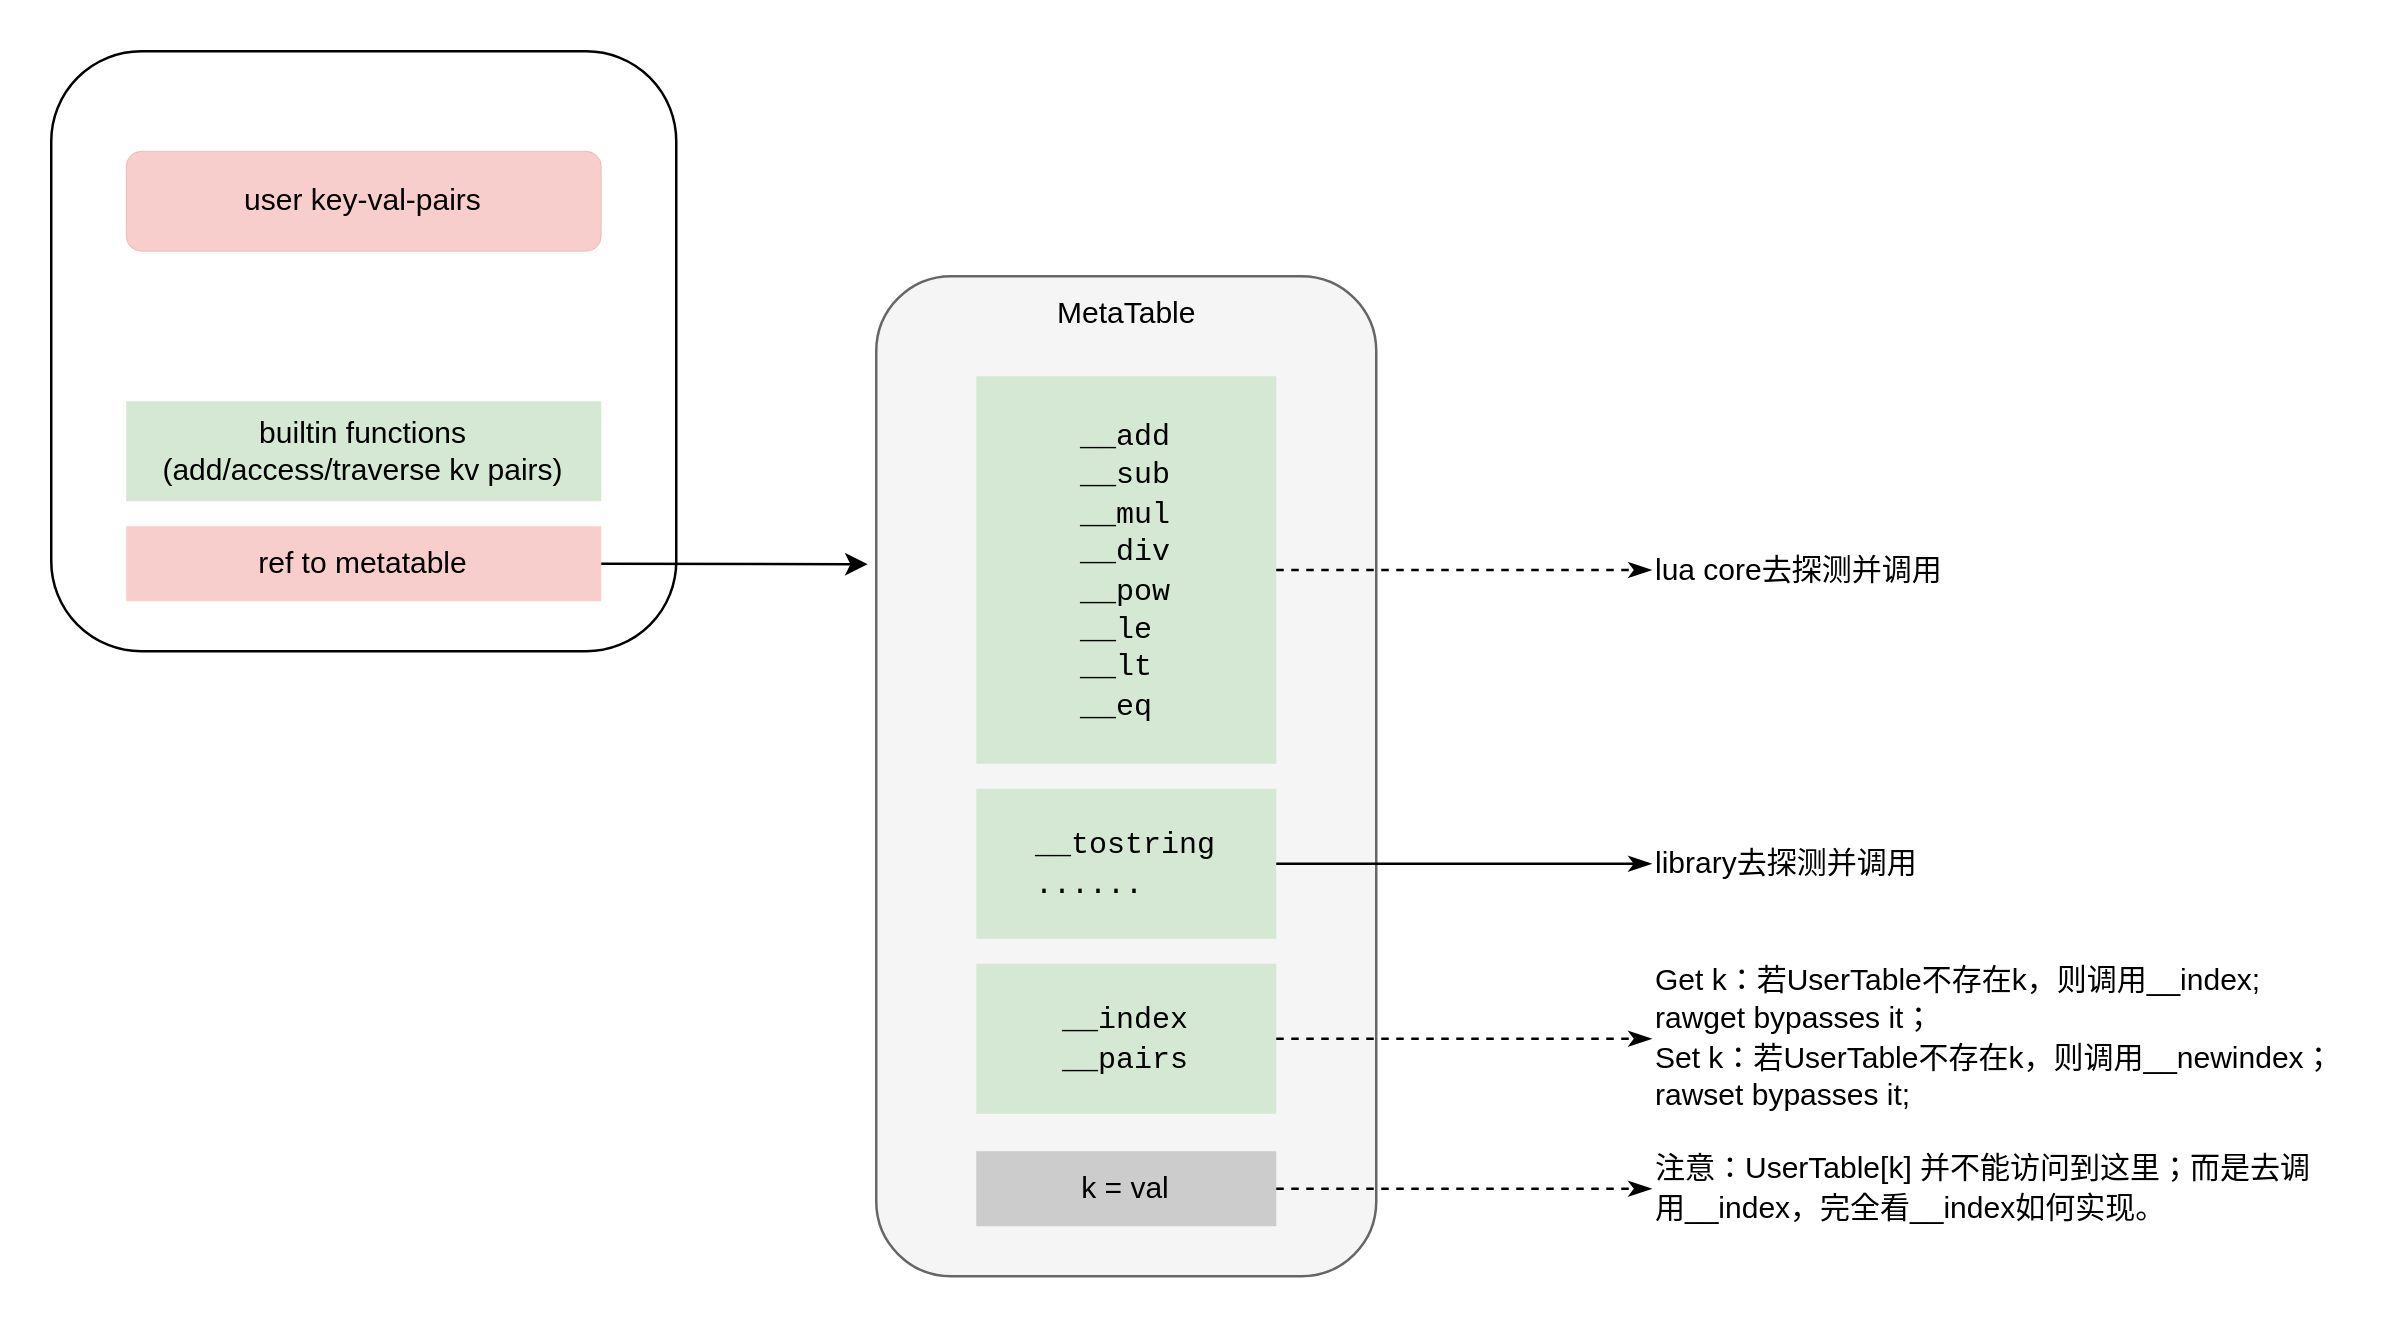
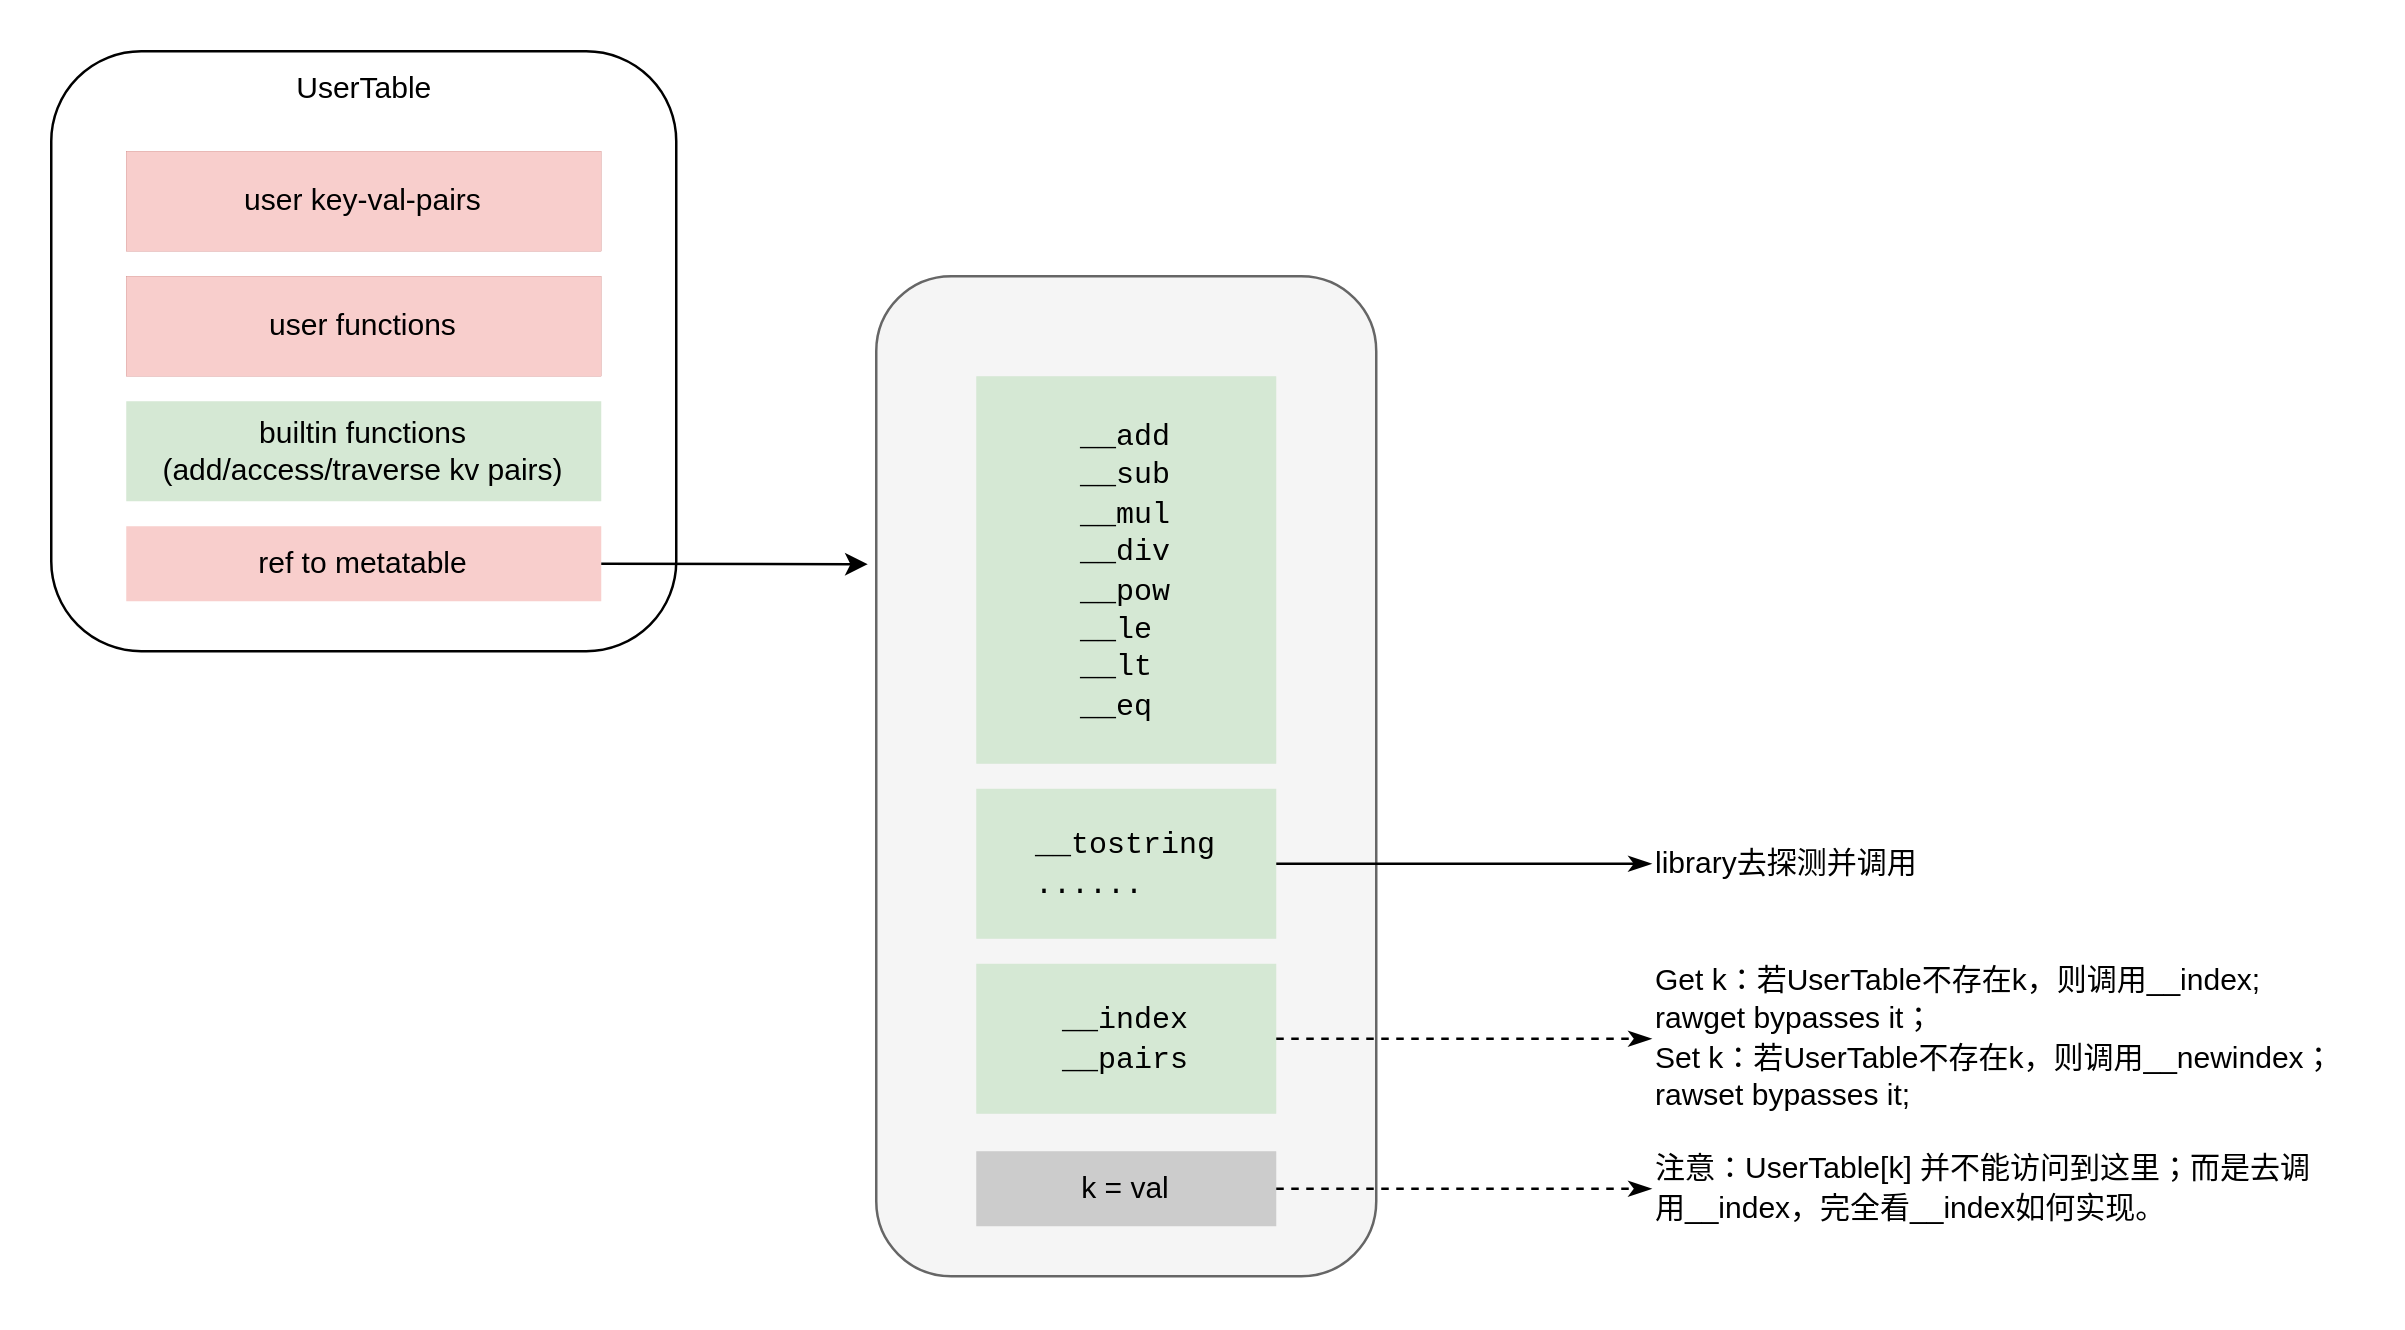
node "UserTable": added
node "user key-val-pairs": shape rounded rectangle -> rectangle
node "MetaTable": removed
node "user functions": added
edge "__add __sub __mul __div __pow __le __lt __eq" -> "lua core去探测并调用": removed
node "lua core去探测并调用": removed
